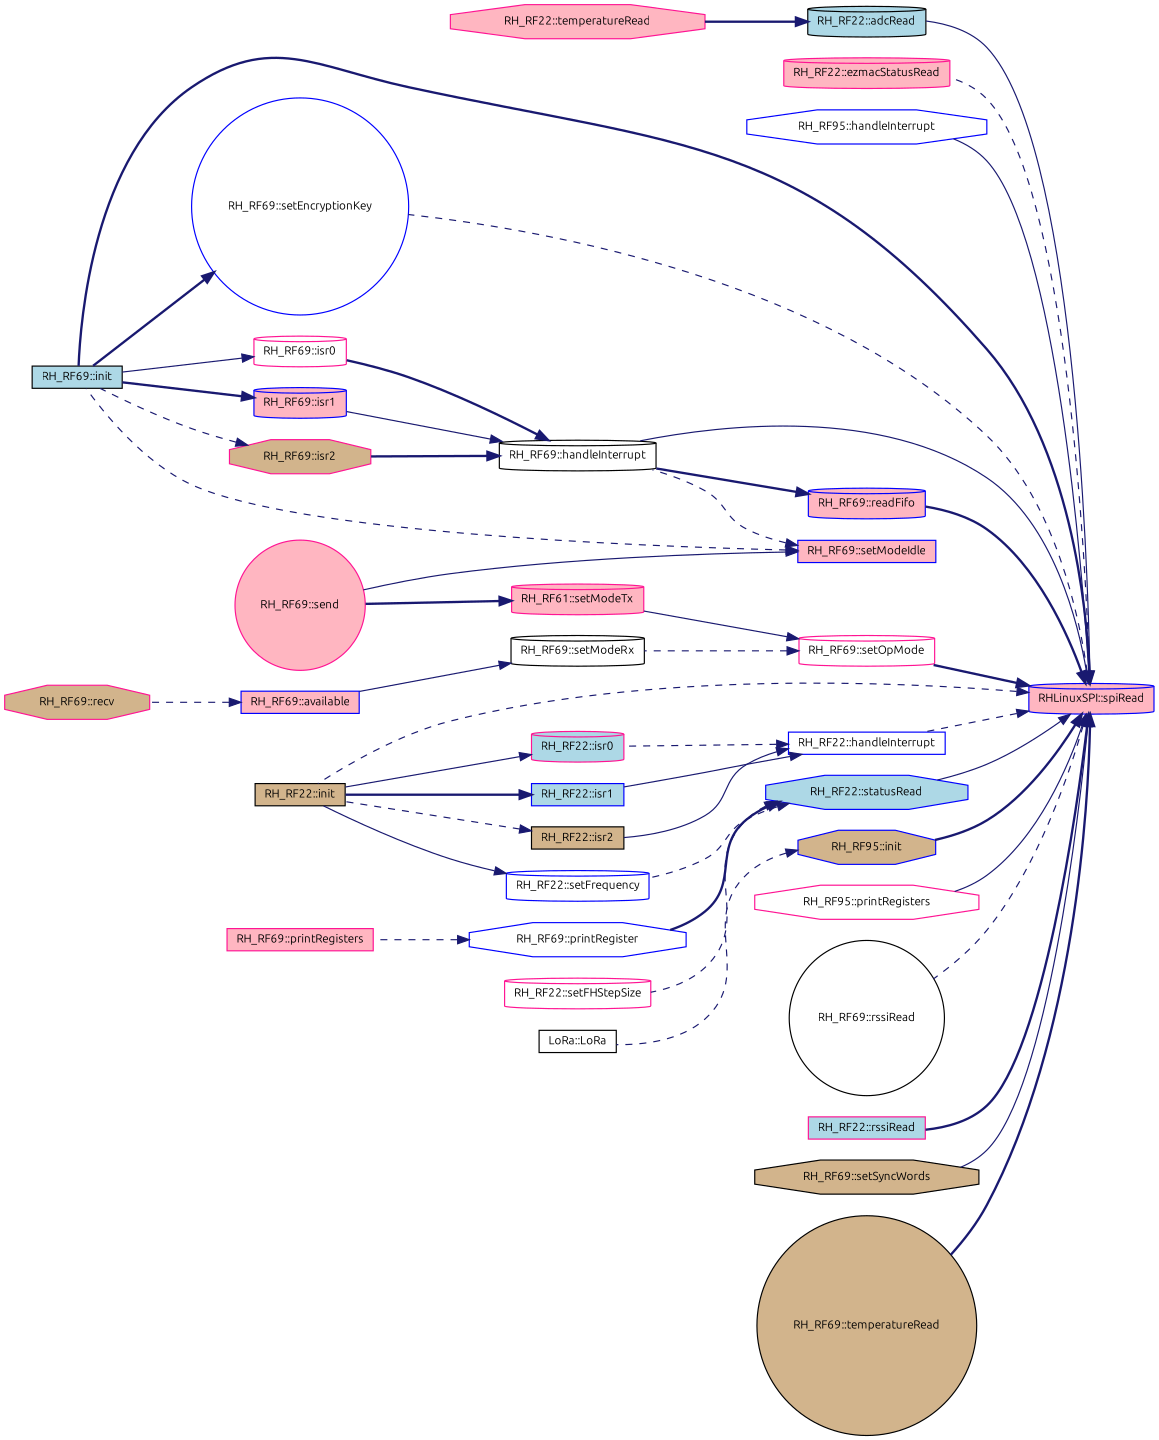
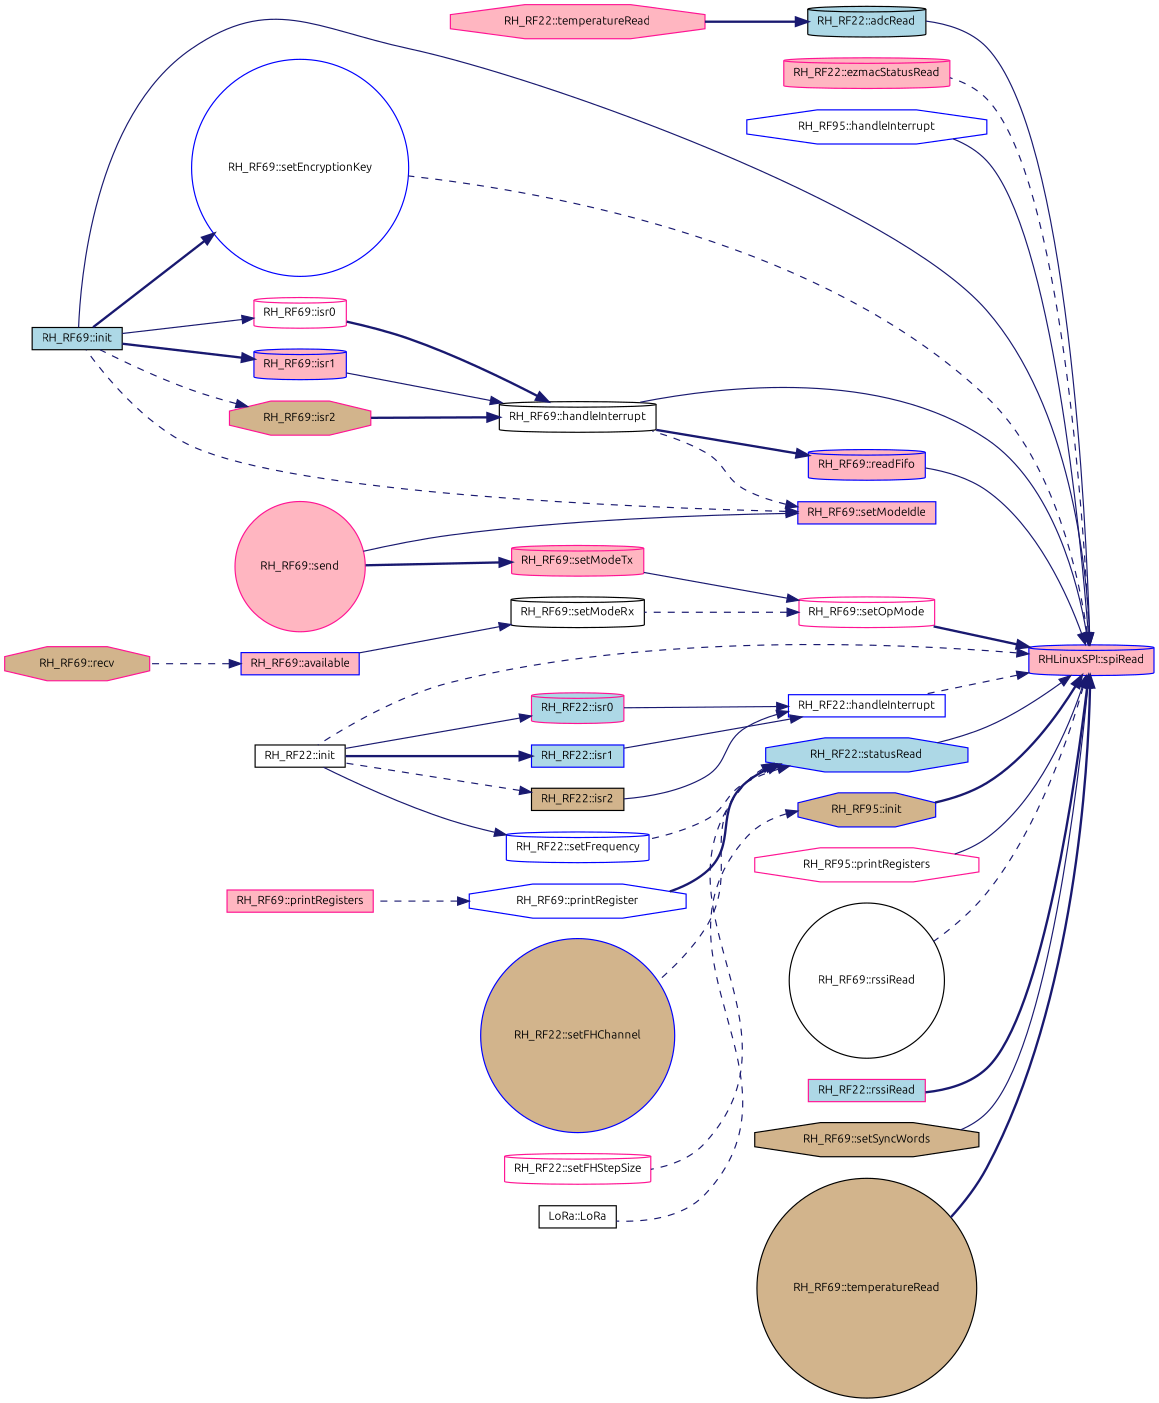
edge "RH_RF69::init" -> "RHLinuxSPI::spiRead": style bold -> solid
edge "RH_RF69::readFifo" -> "RHLinuxSPI::spiRead": style bold -> solid
node "RH_RF61::setModeTx": label "RH_RF61::setModeTx" -> "RH_RF69::setModeTx"
edge "RH_RF22::isr0" -> "RH_RF22::handleInterrupt": style dashed -> solid
node "RH_RF22::init": fillcolor tan -> white
node "RH_RF22::setFHChannel": added
